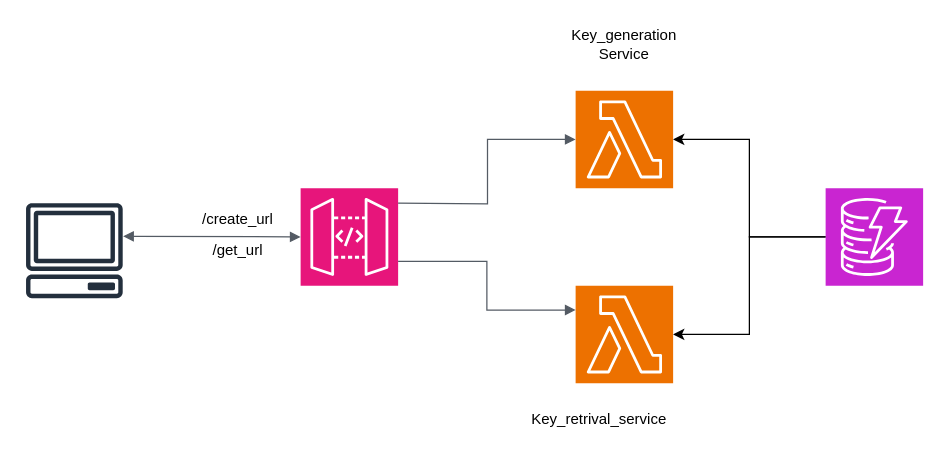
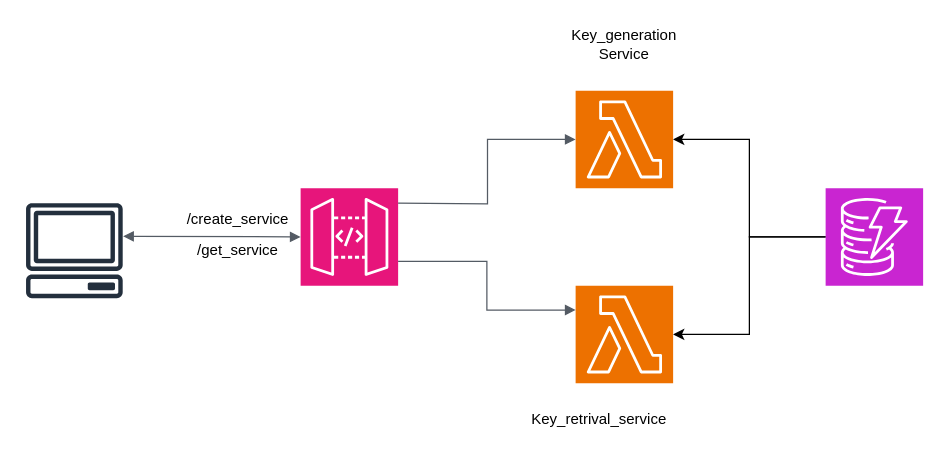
node "/create_url": label "/create_url" -> "/create_service"
node "/get_url": label "/get_url" -> "/get_service"
